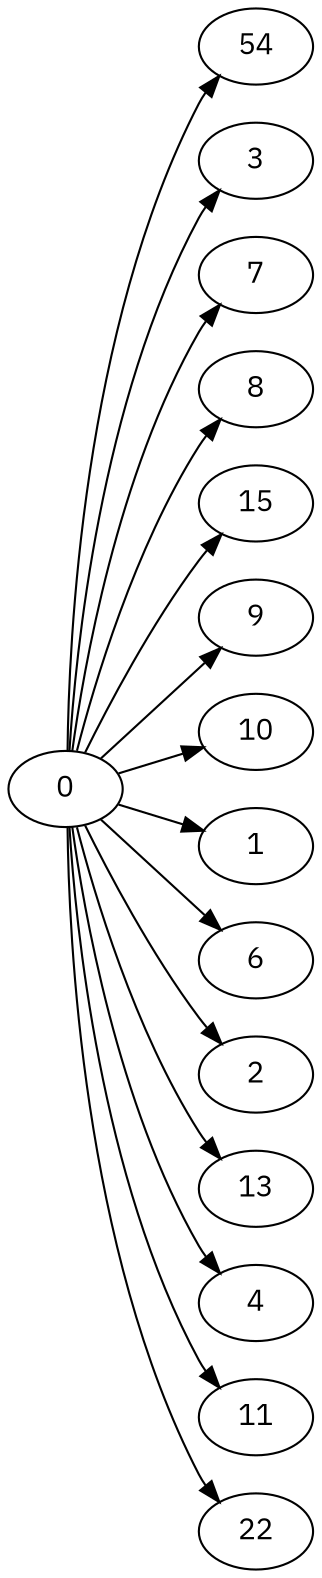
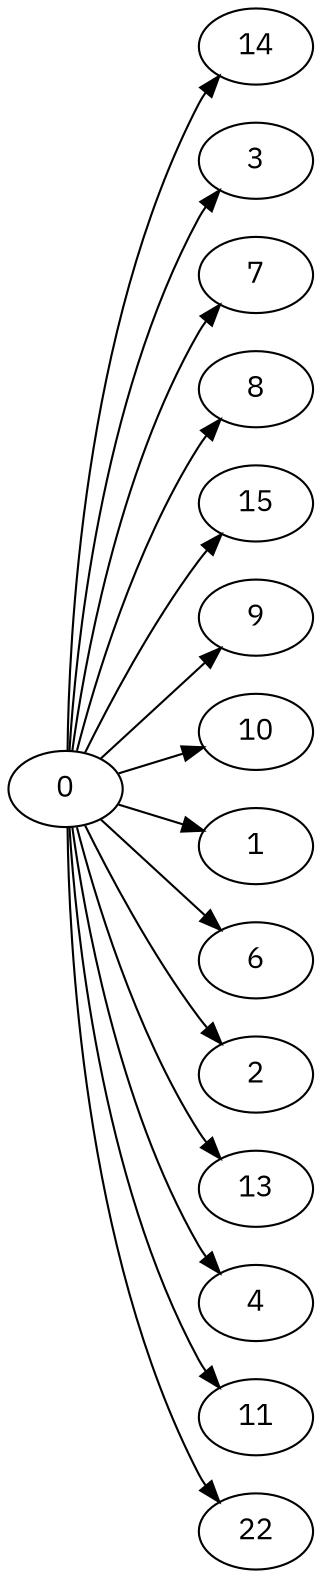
node "54": label "54" -> "14"
